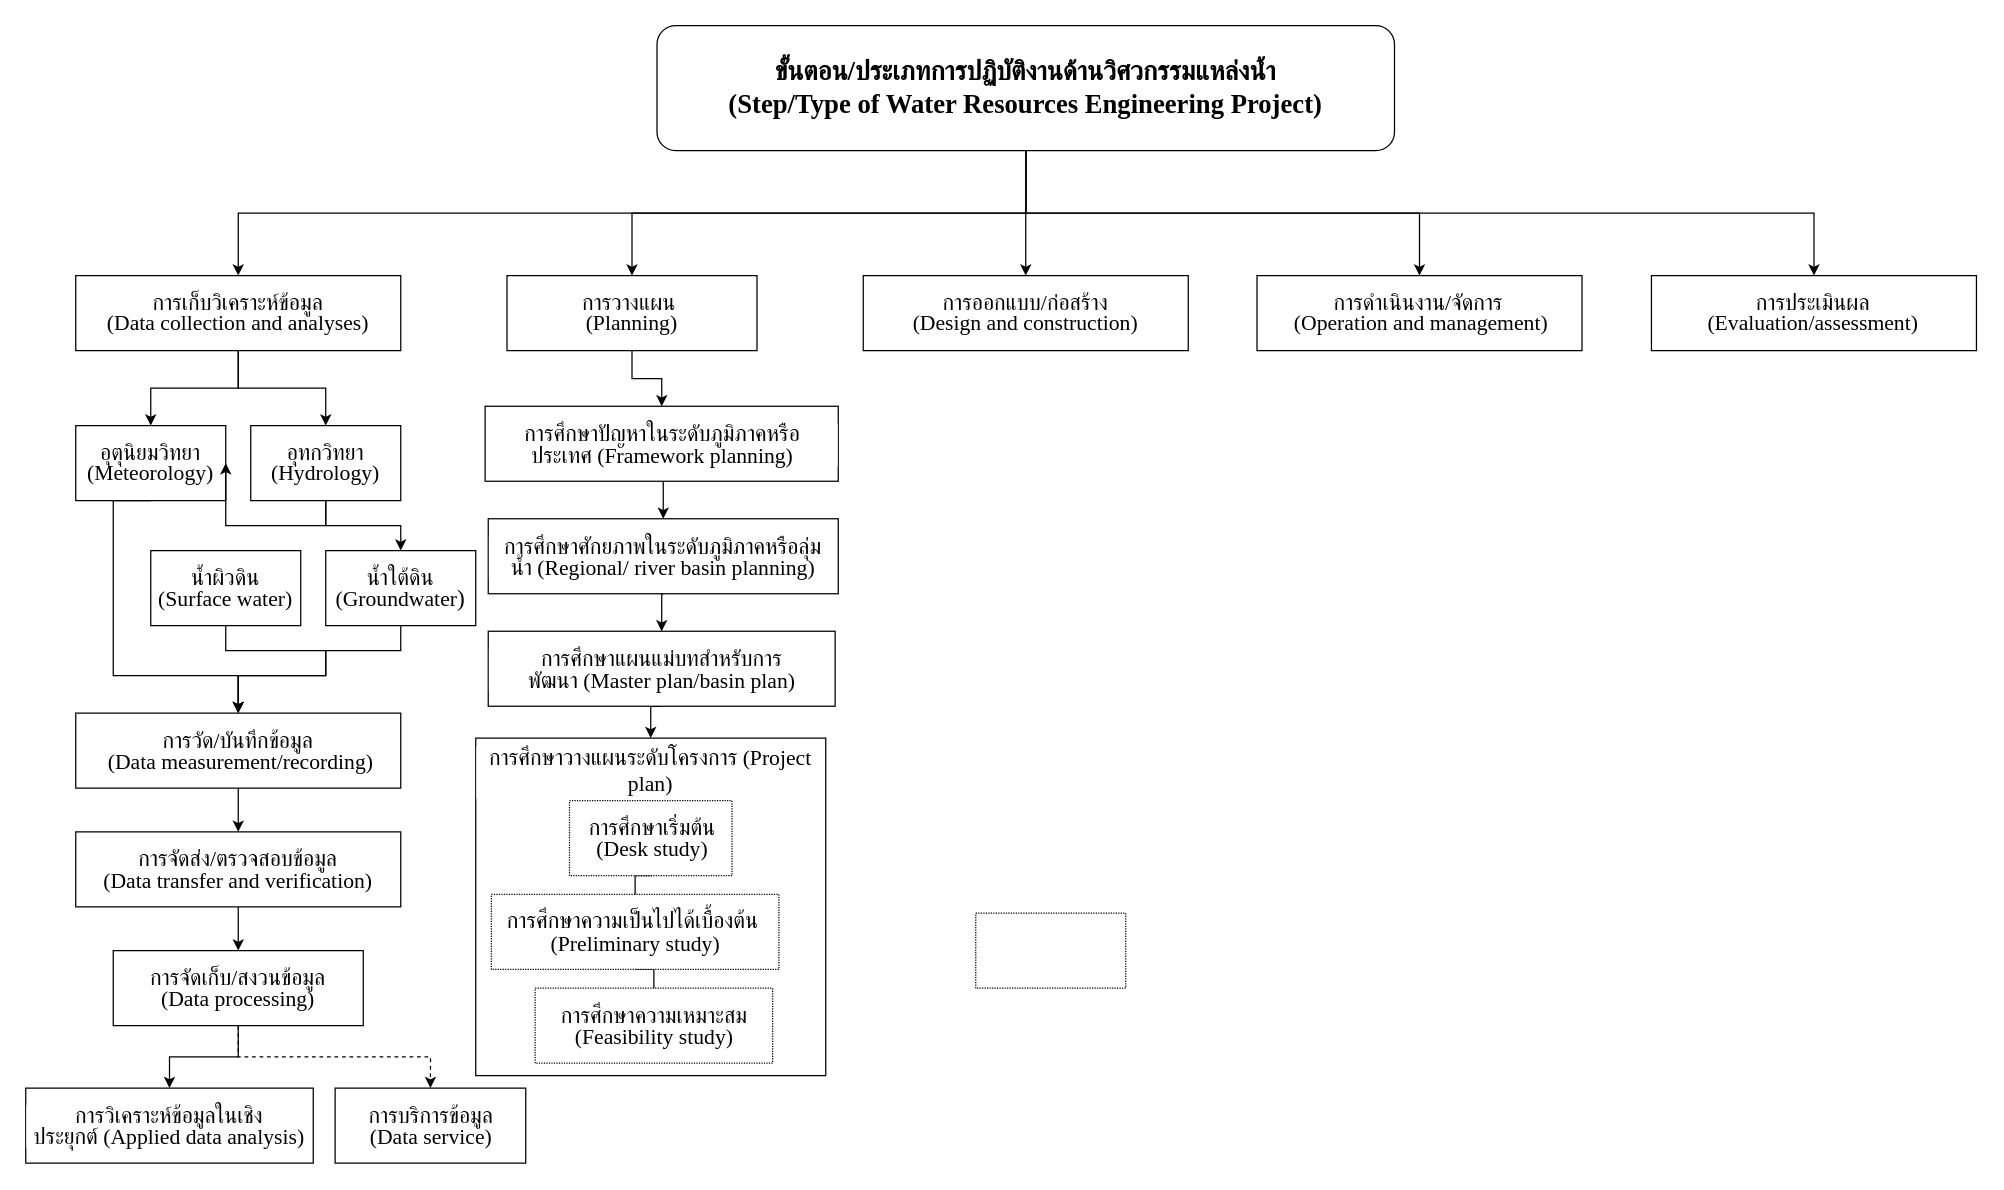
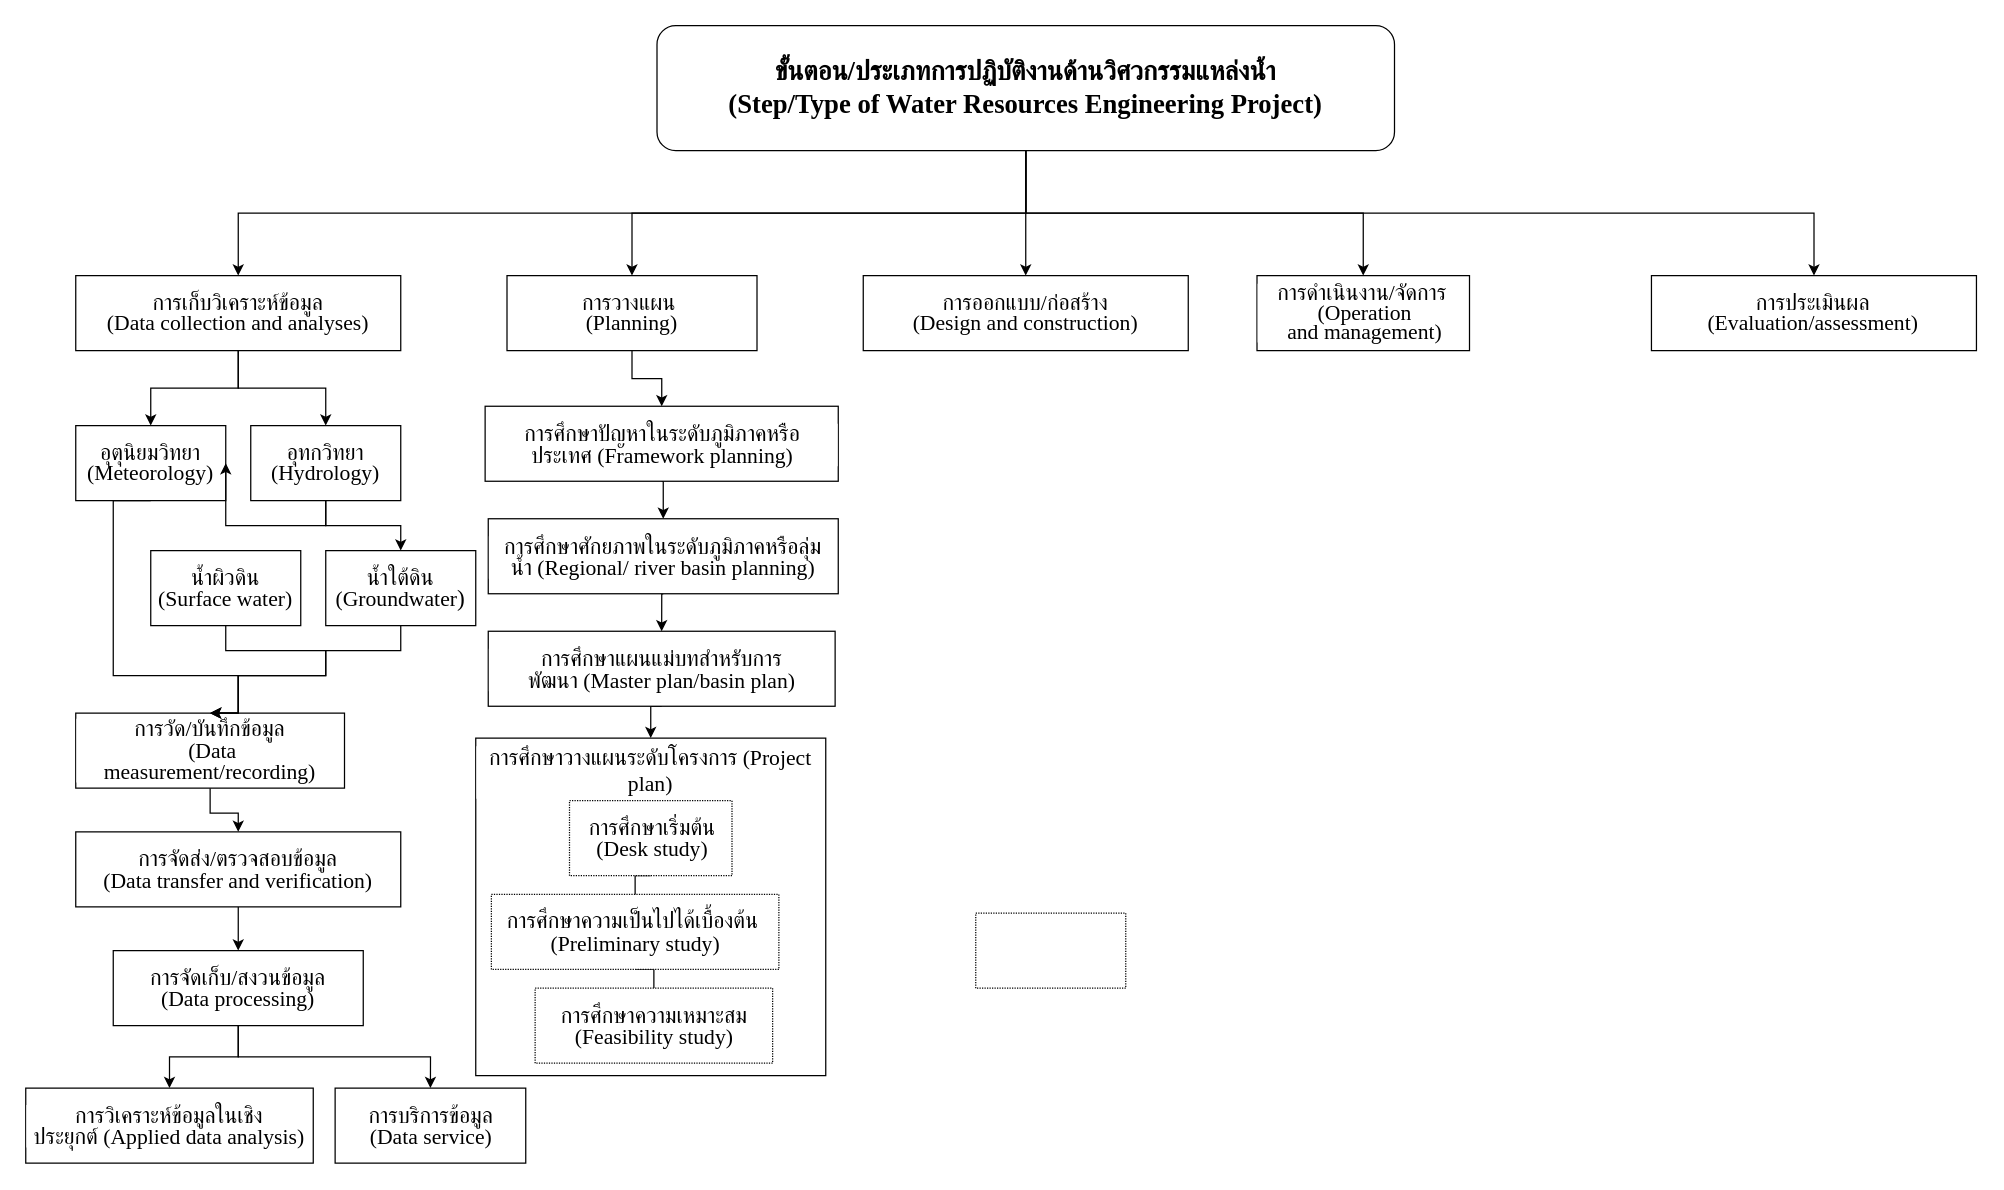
node "การดำเนินงาน/จัดการ (Operation and management)": size 325x75 -> 213x75
node "การวัด/บันทึกข้อมูล (Data measurement/recording)": size 325x75 -> 269x75
edge "การจัดเก็บ/สงวนข้อมูล (Data processing)" -> "การบริการข้อมูล (Data service)": style dashed -> solid
